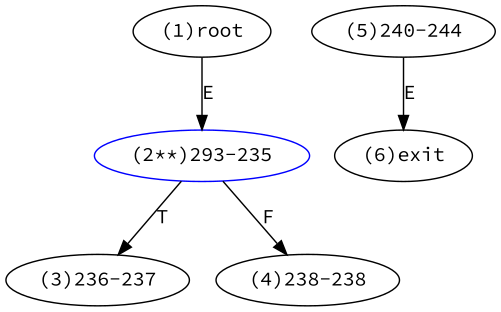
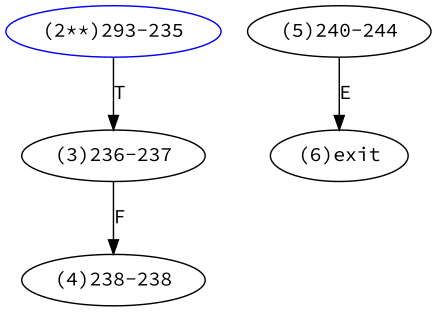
node "(1)root": removed
edge "(2**)293-235" -> "(4)238-238": now "(3)236-237" -> "(4)238-238"
